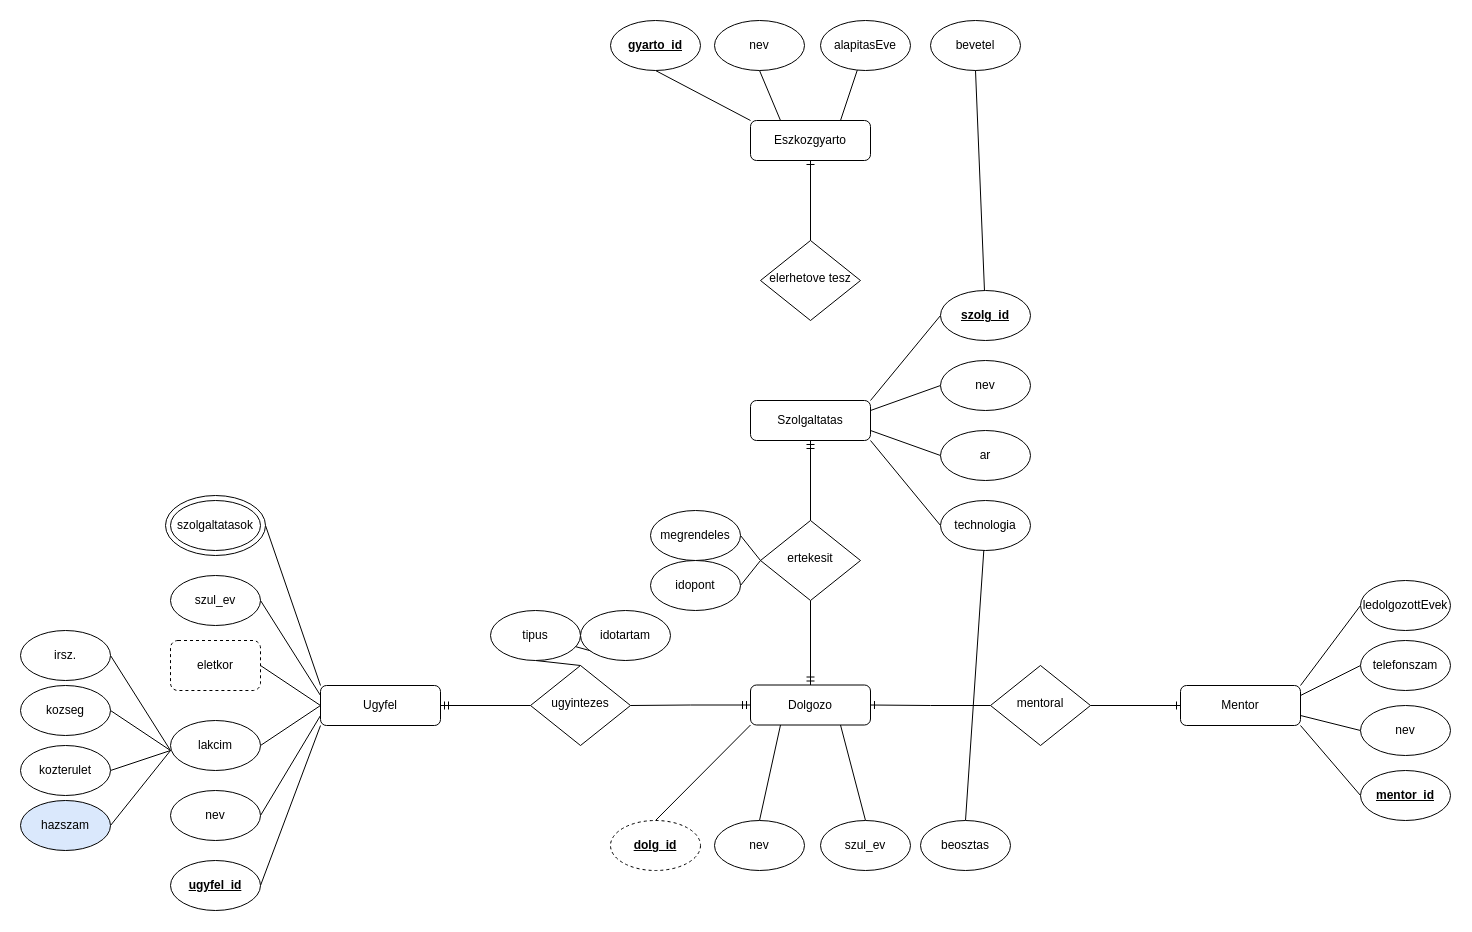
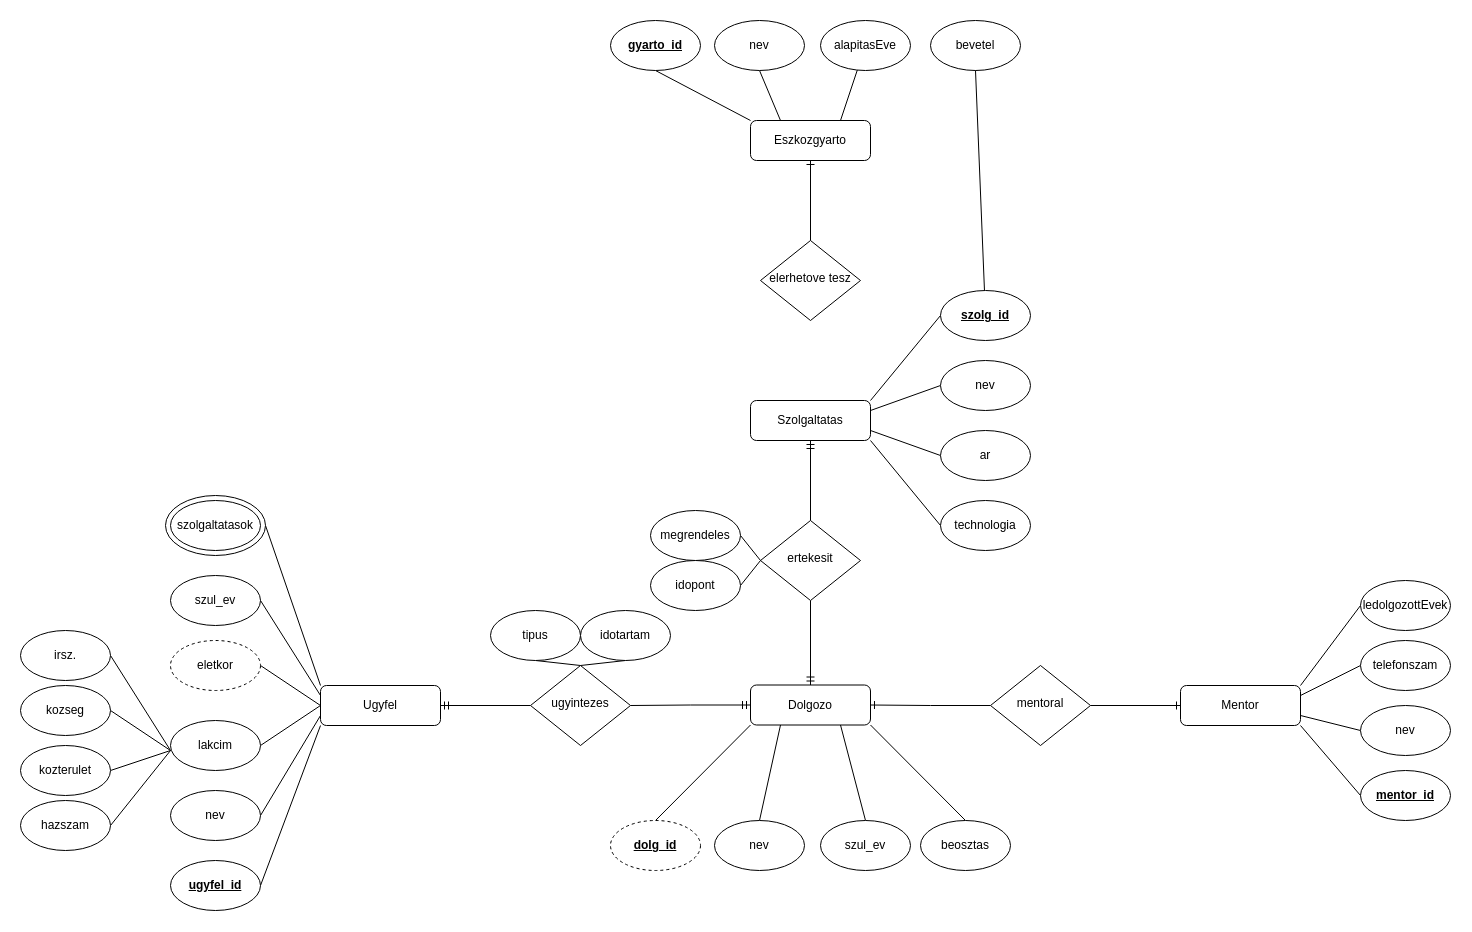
edge "tipus" -- "idotartam": now "ugyintezes" -- "idotartam"
node "eletkor": shape rounded rectangle -> ellipse
edge "technologia" -- "beosztas": now "Dolgozo" -- "beosztas"
node "hazszam": fillcolor #dae8fc -> #ffffff
